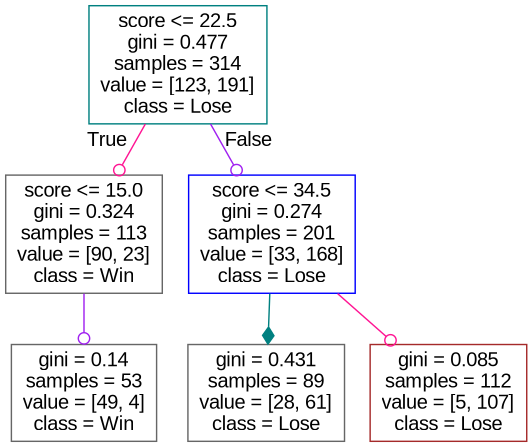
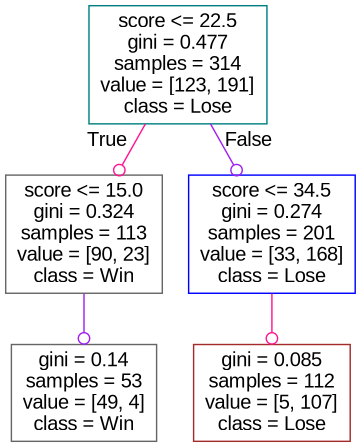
node "gini = 0.431 samples = 89 value = [28, 61] class = Lose": removed
